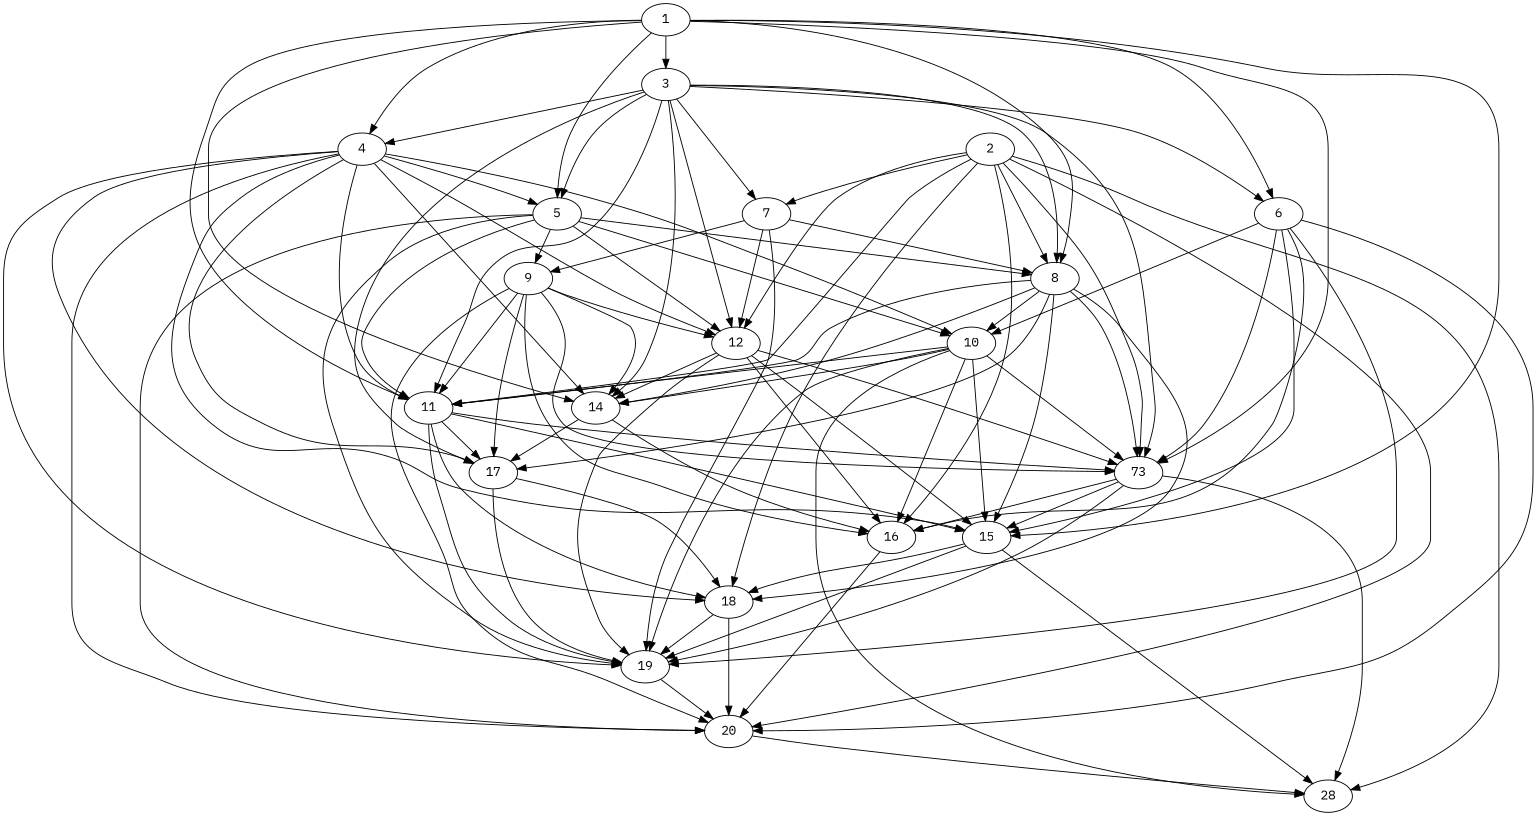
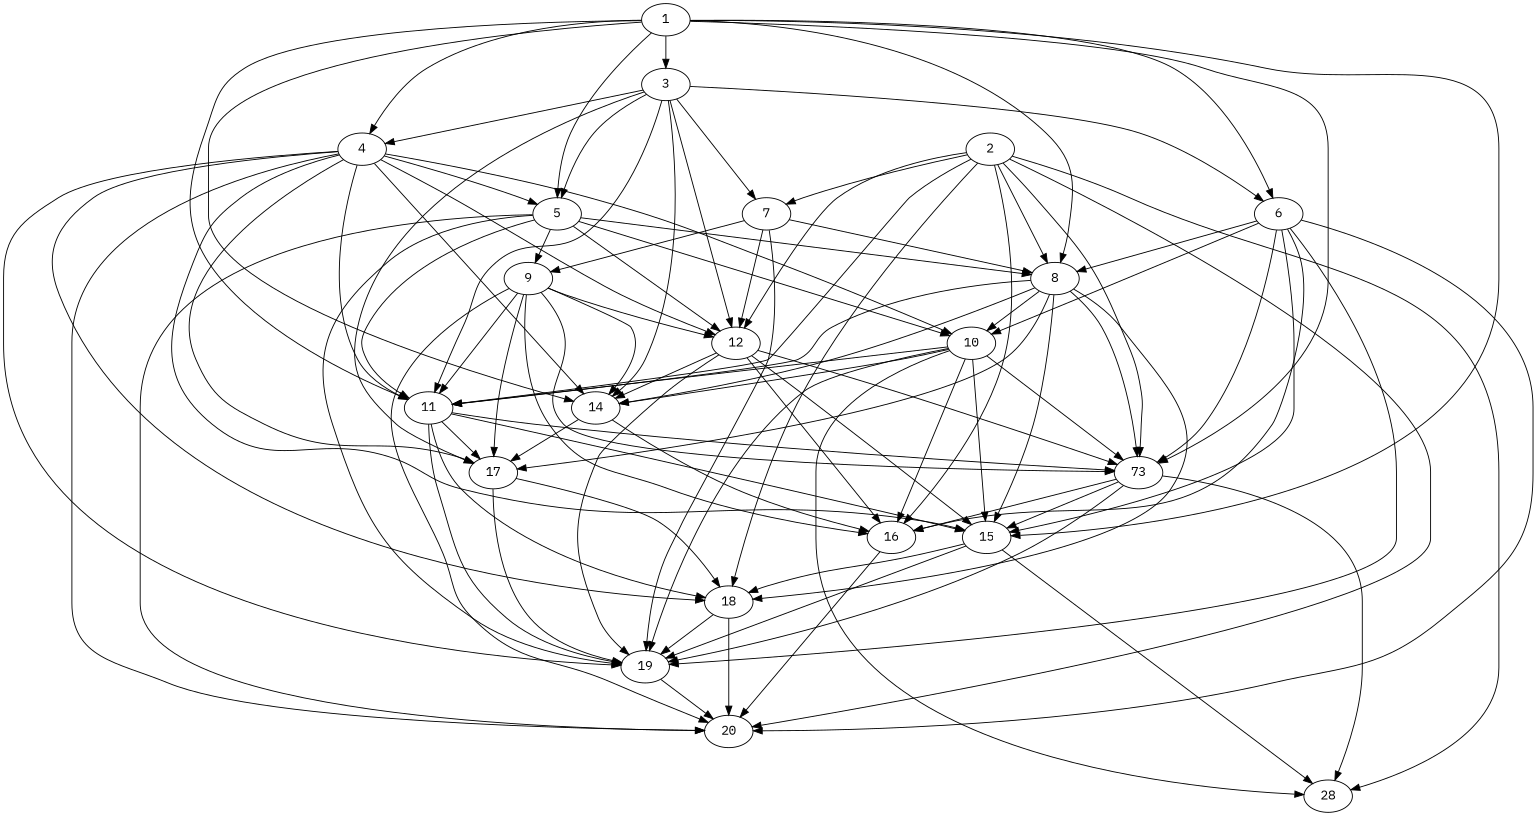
edge "3" -> "73": removed
edge "3" -> "8": now "6" -> "8"
edge "20" -> "28": removed
